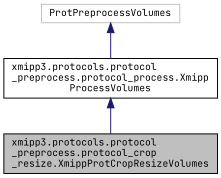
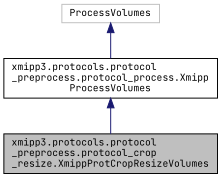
node "ProtPreprocessVolumes": label "ProtPreprocessVolumes" -> "ProcessVolumes"
